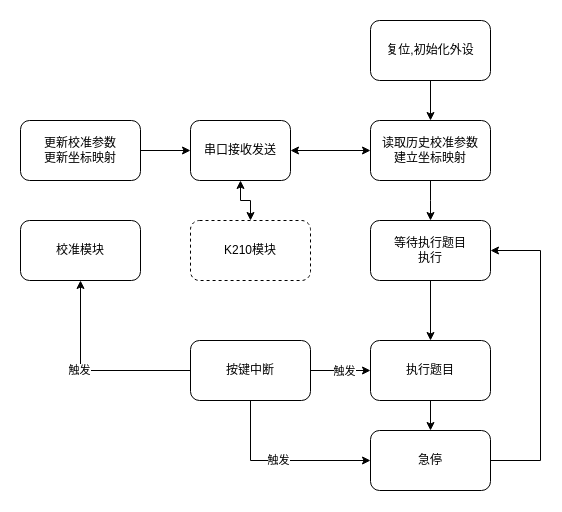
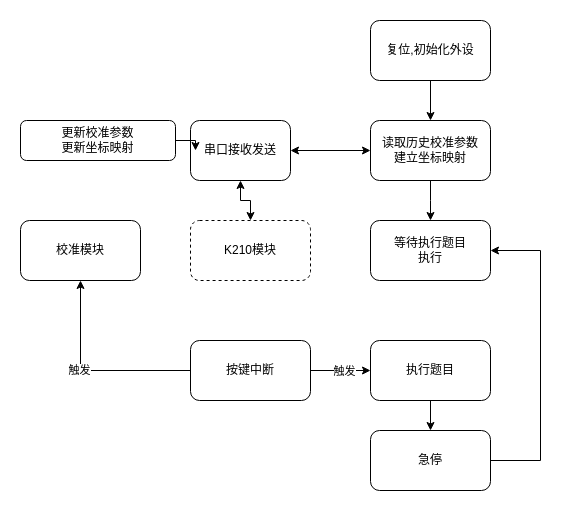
node "更新校准参数更新坐标映射": size 120x60 -> 155x40
edge "等待执行题目 执行" -> "执行题目": removed
edge "按键中断" -> "急停": removed, label "触发"
